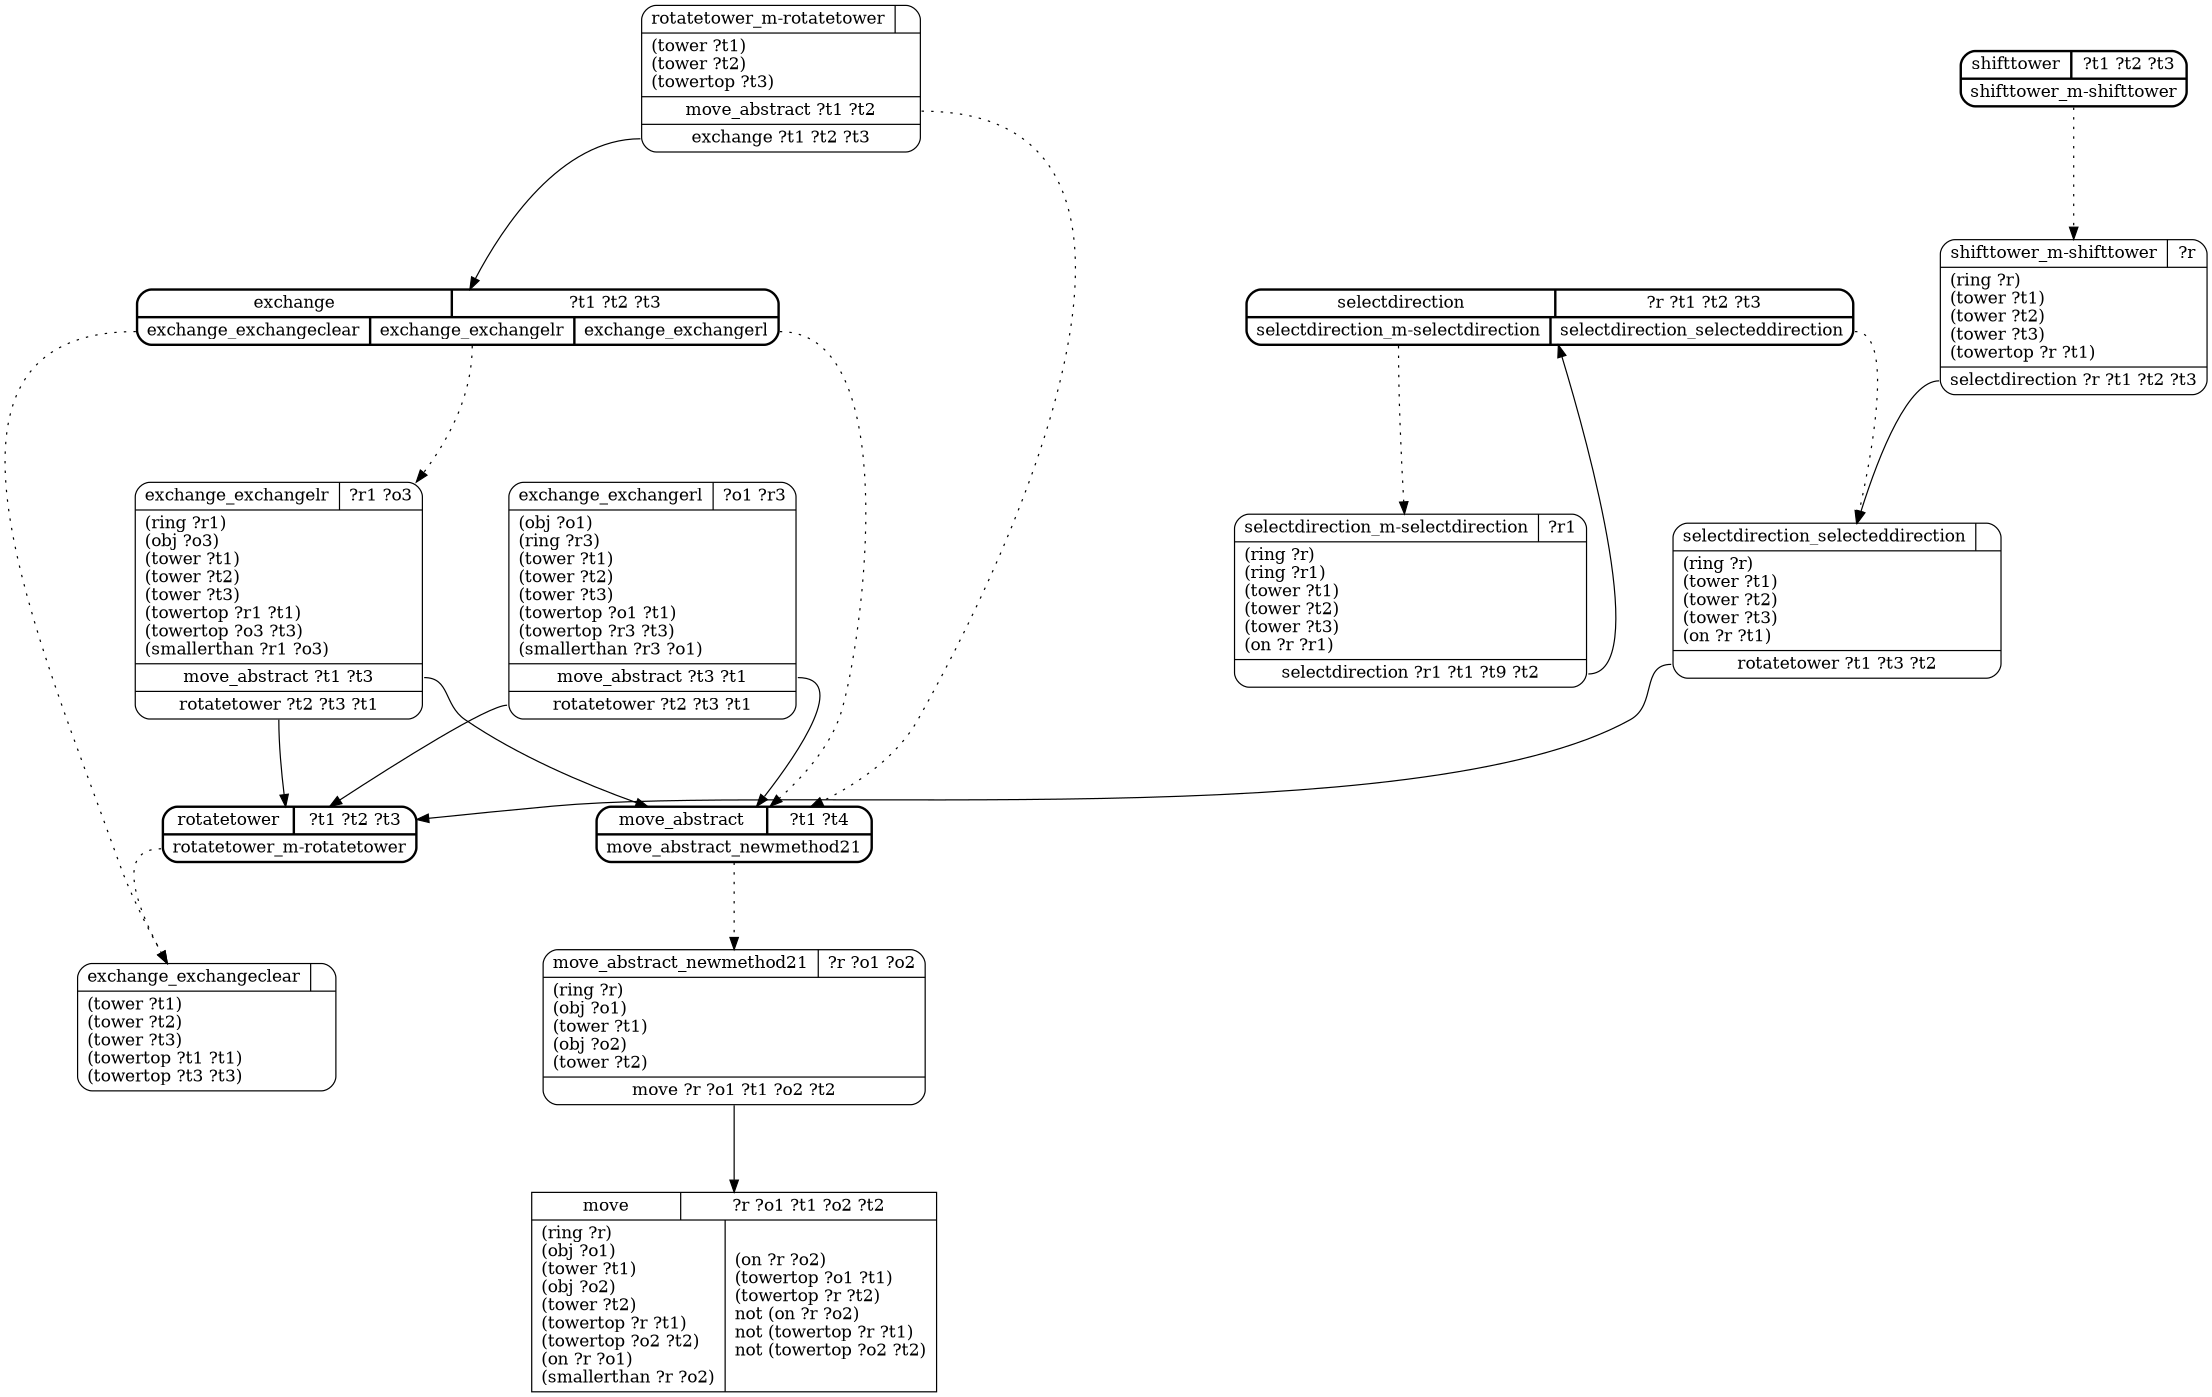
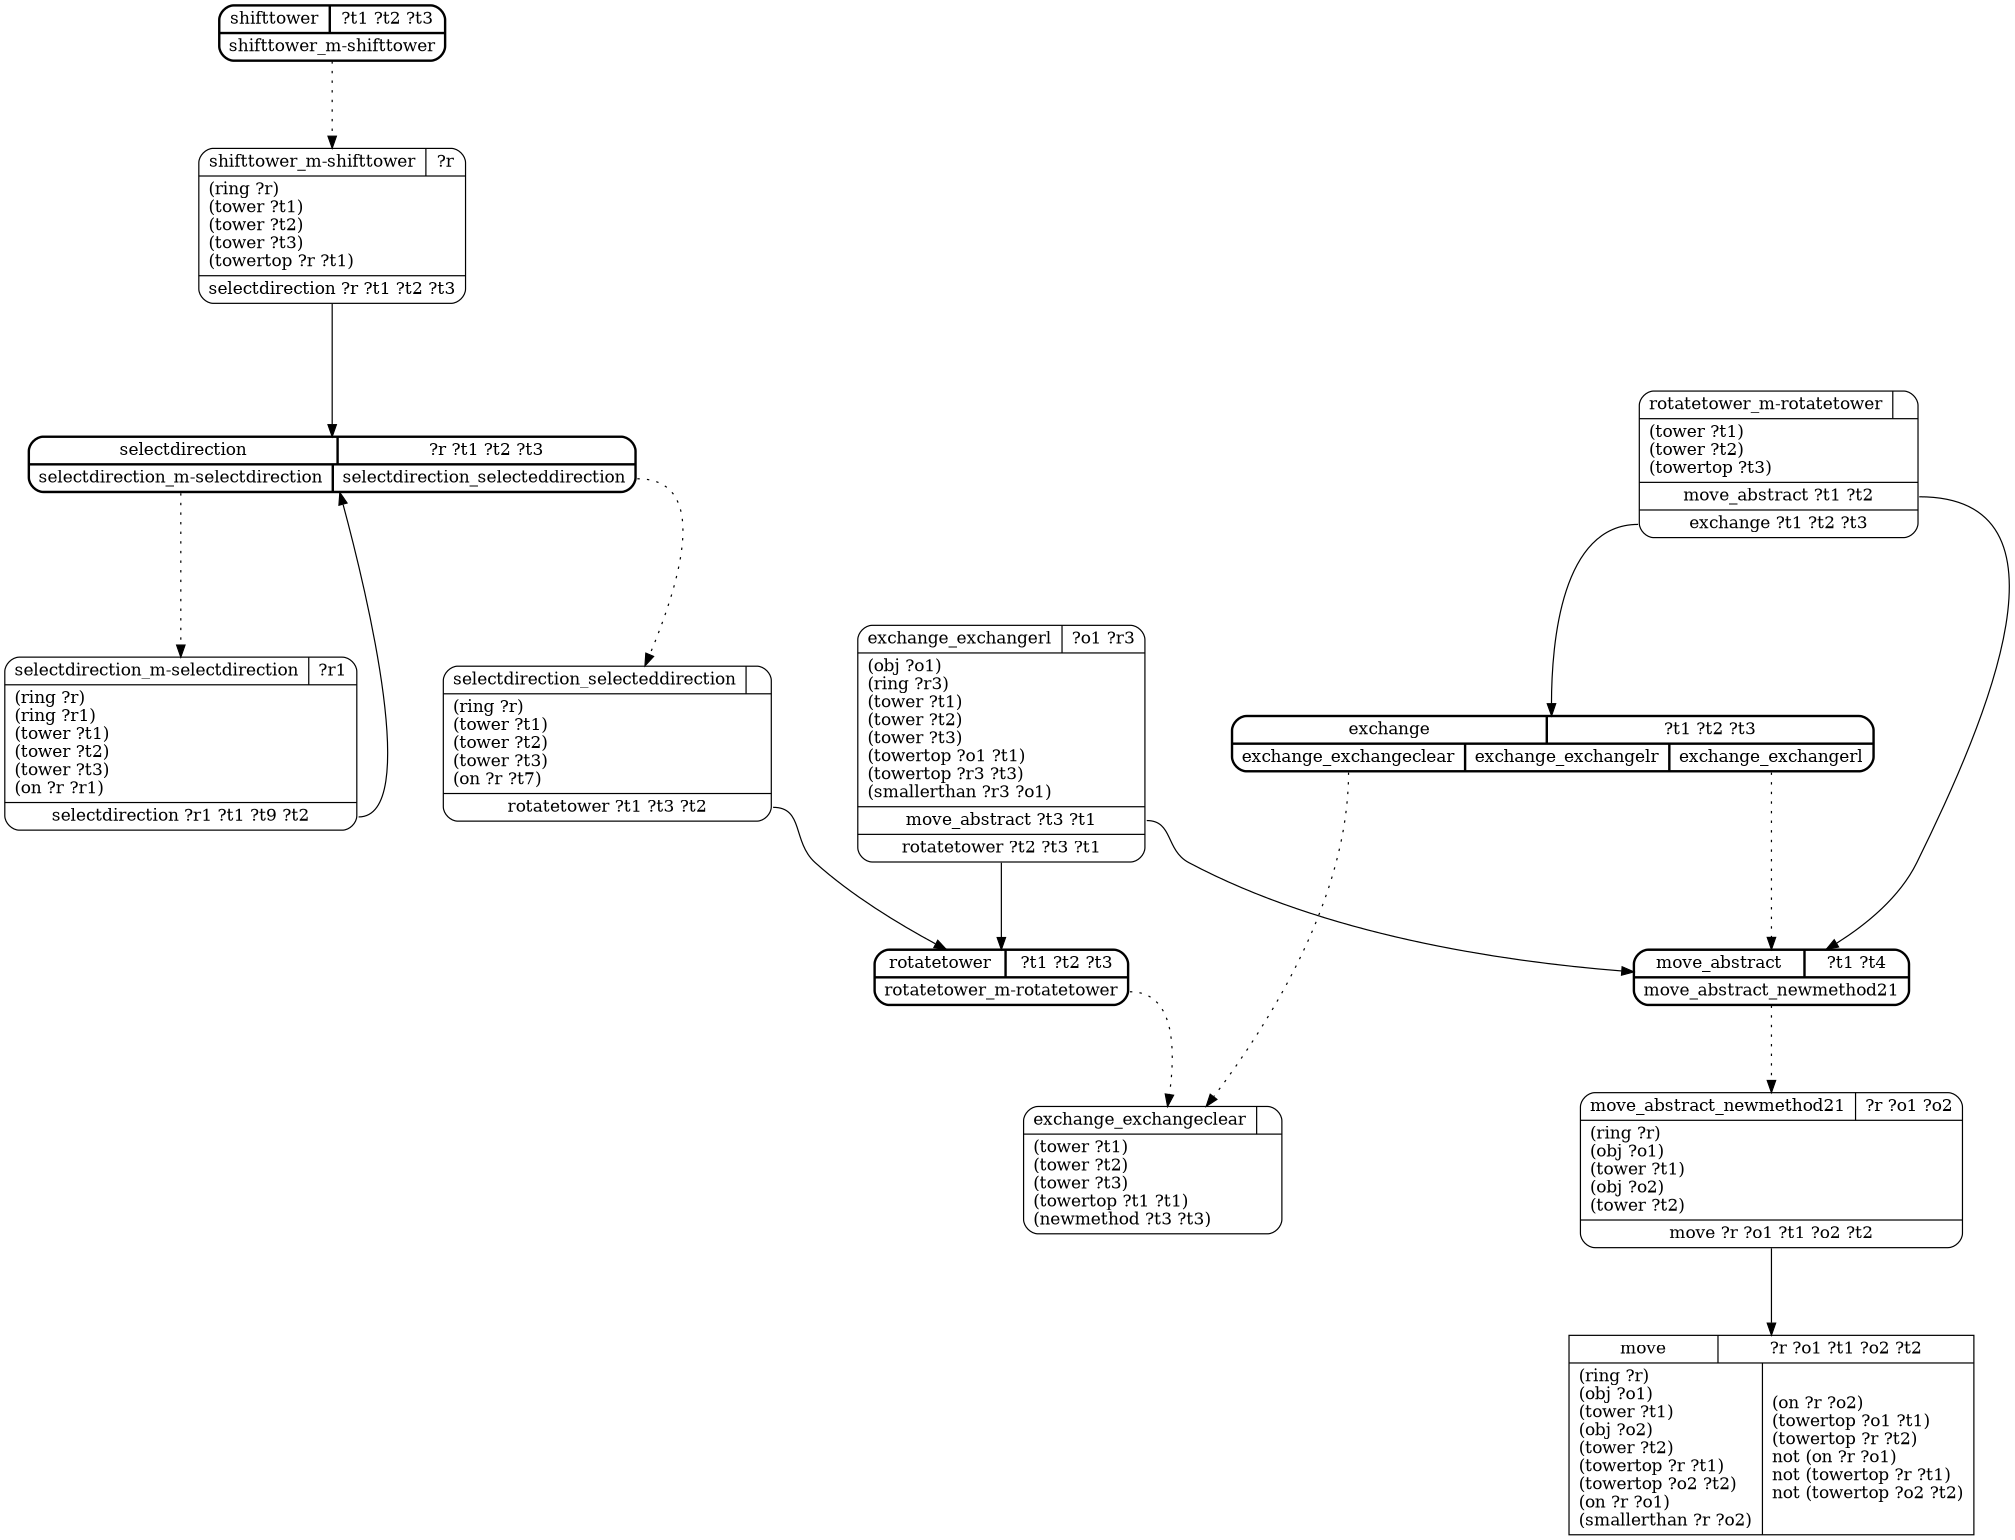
edge "shifttower_m-shifttower" -> "selectdirection_selecteddirection": now "shifttower_m-shifttower" -> "selectdirection"
edge "rotatetower_m-rotatetower" -> "move_abstract": style dotted -> solid
node "exchange_exchangelr": removed
node "selectdirection_selecteddirection": text "(on ?r ?t1)" -> "(on ?r ?t7)"
node "exchange_exchangeclear": text "(towertop ?t3 ?t3)" -> "(newmethod ?t3 ?t3)"
node "move": text "not (on ?r ?o2)" -> "not (on ?r ?o1)"
